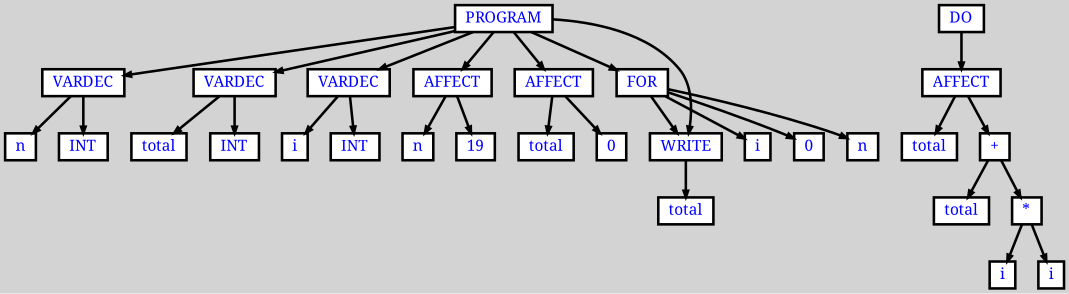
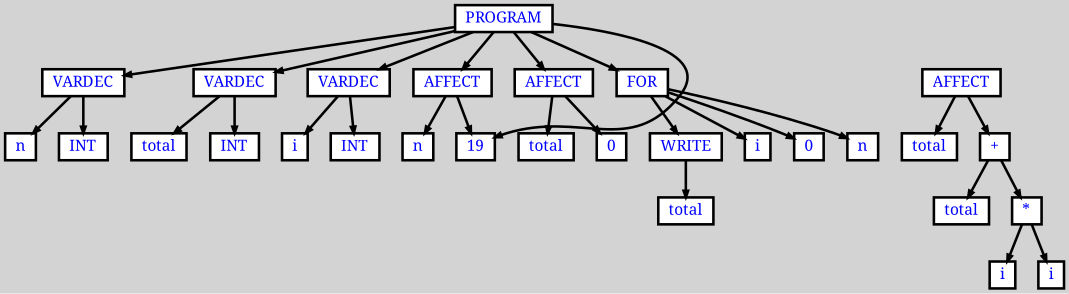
node "DO": removed
edge "PROGRAM" -> "WRITE": now "PROGRAM" -> "19"
